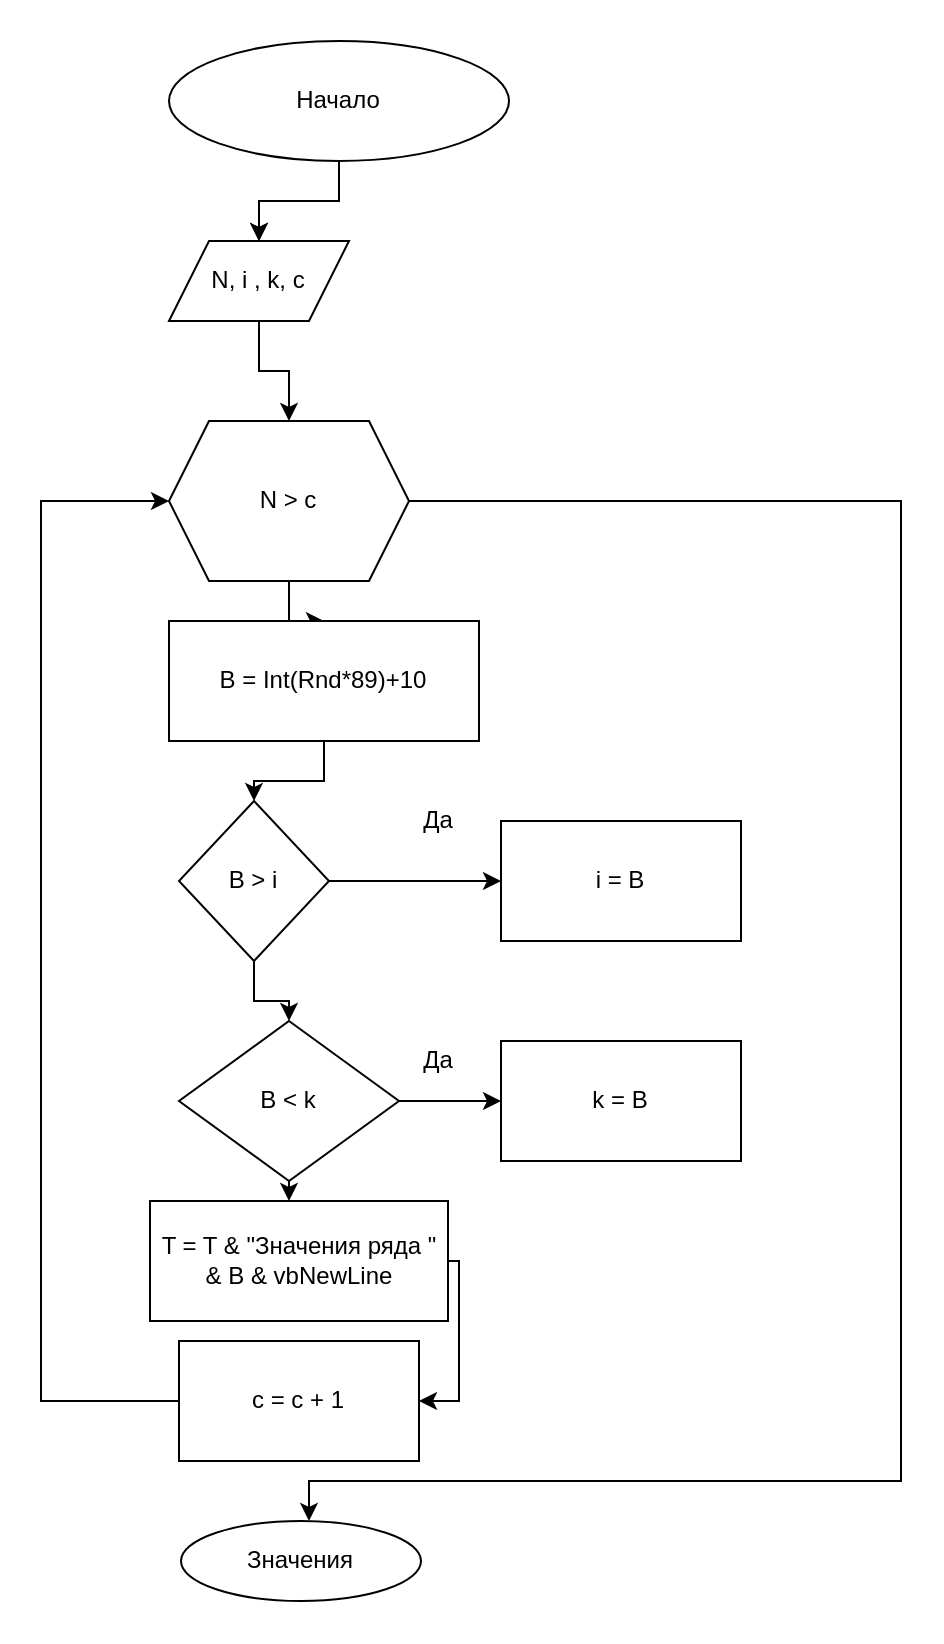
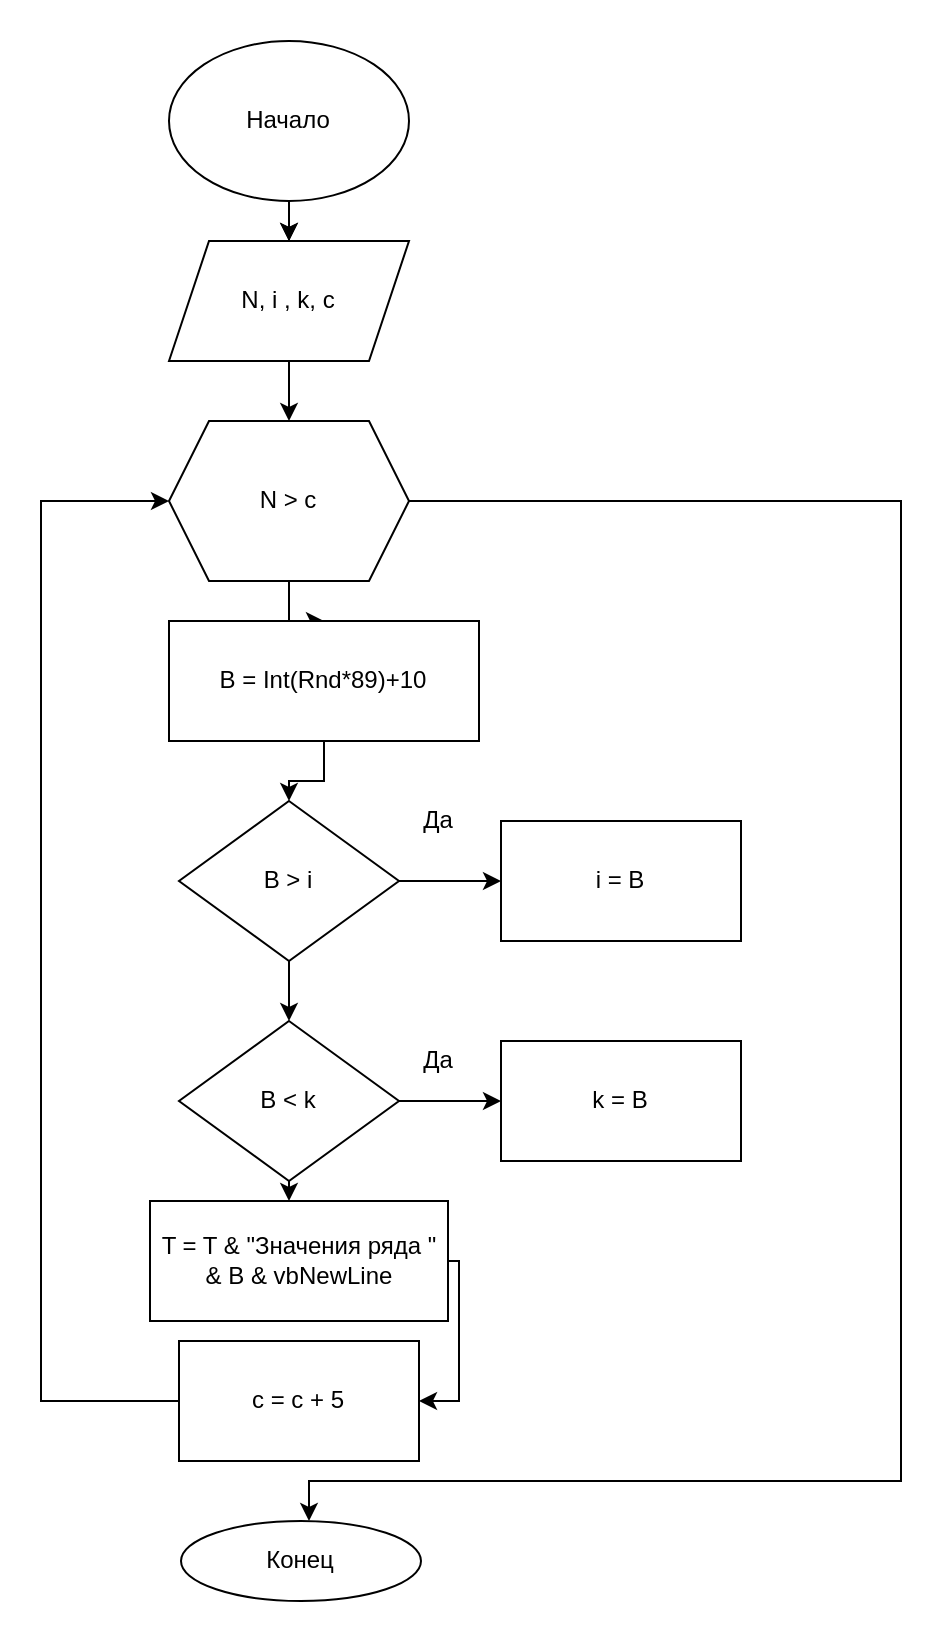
node "Начало": size 340x120 -> 240x160
node "N, i , k, c": size 180x80 -> 240x120
node "B > i": size 150x160 -> 220x160
node "c = c + 1": label "c = c + 1" -> "c = c + 5"
node "Значения": label "Значения" -> "Конец"
